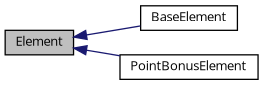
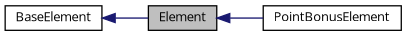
edge "BaseElement" -> "Element": reversed
